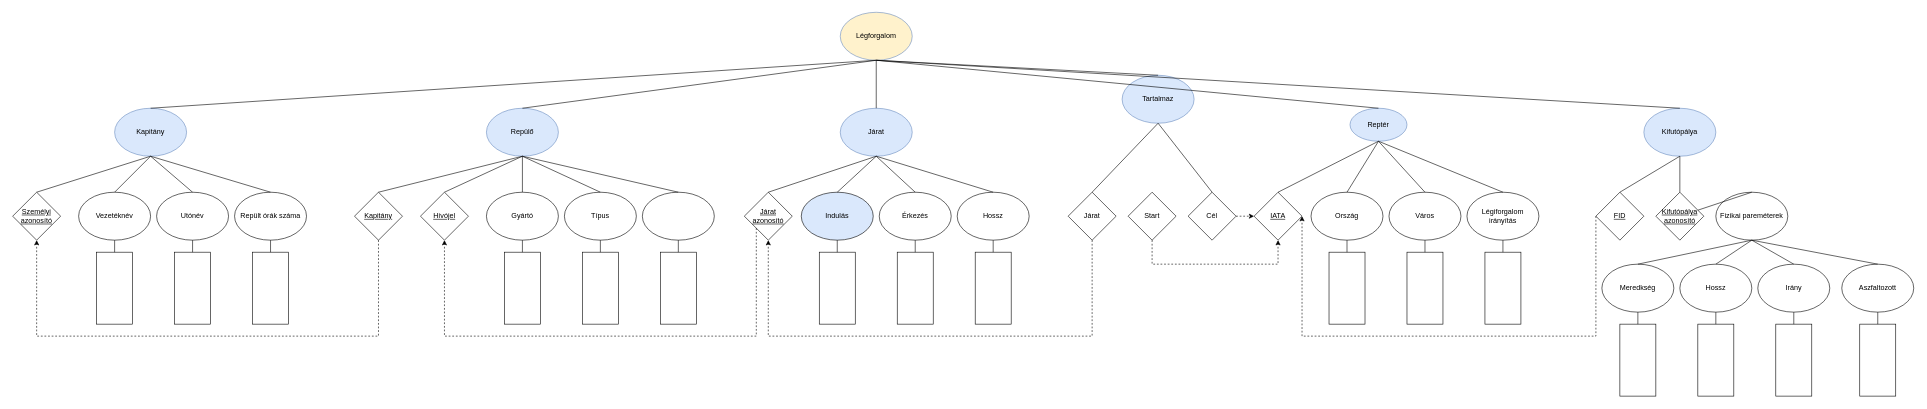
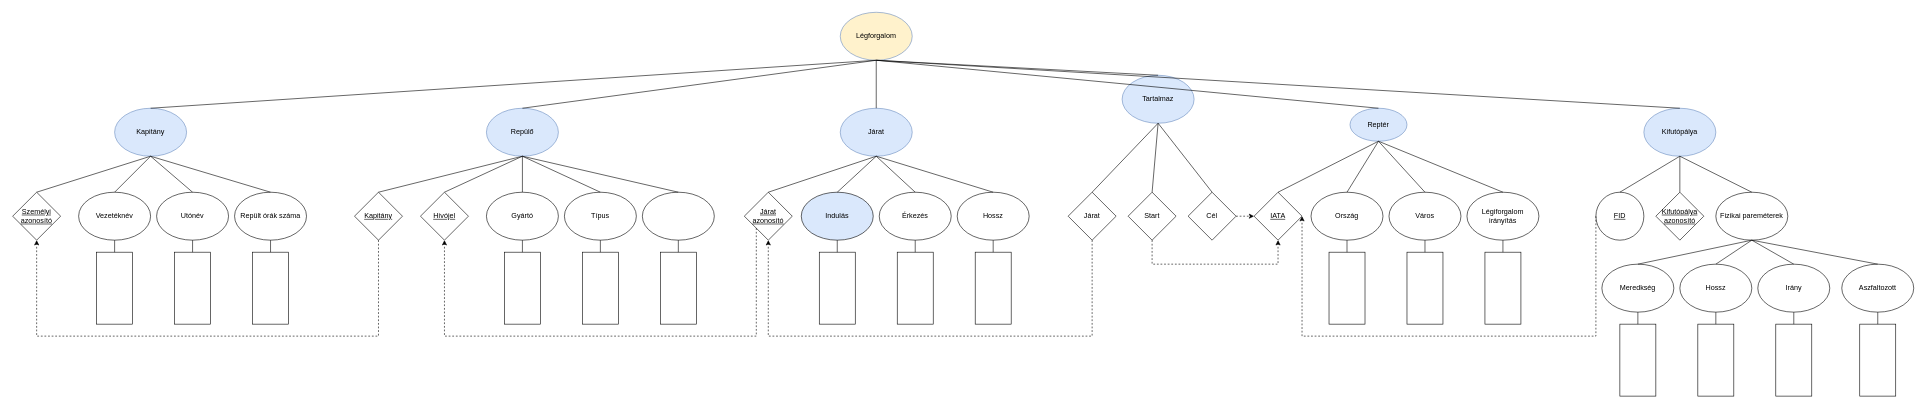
edge "Tartalmaz" -- "Start": added
edge "Kifutópálya azonosító" -- "Fizikai pareméterek": now "Kifutópálya" -- "Fizikai pareméterek"
node "FID": shape diamond -> ellipse
